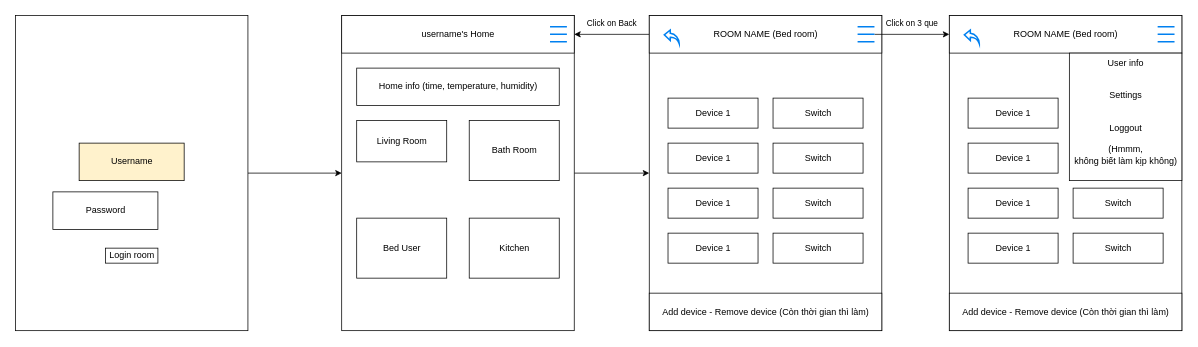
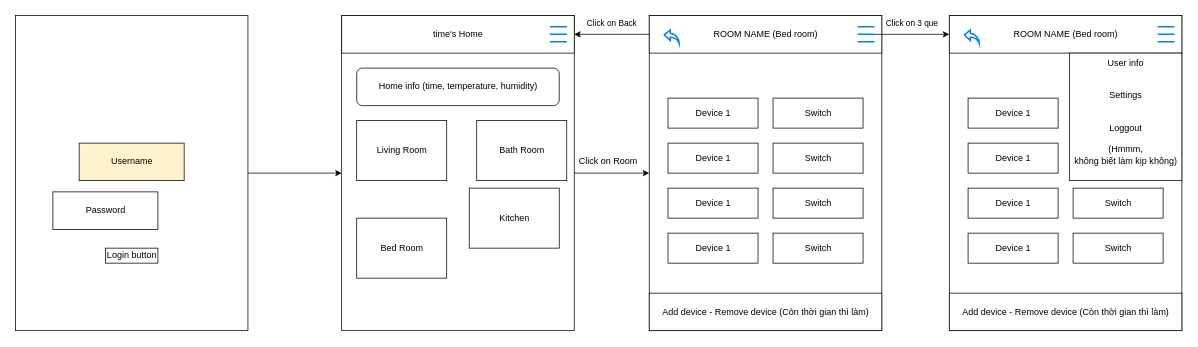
node "username's Home": label "username's Home" -> "time's Home"
node "Home info (time, temperature, humidity)": shape rectangle -> rounded rectangle
node "Living Room": size 90x41 -> 90x60
node "Bath Room": moved (514, 150) -> (522, 150)
node "Click on Room": added
node "Bed User": label "Bed User" -> "Bed Room"
node "Kitchen": moved (514, 248) -> (514, 218)
node "Login room": label "Login room" -> "Login button"
